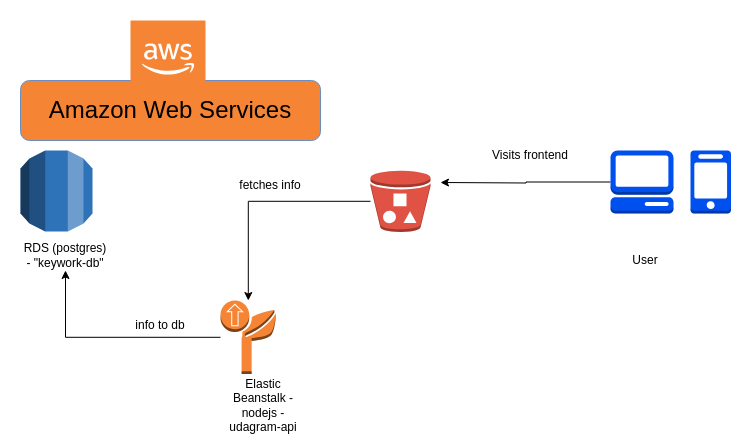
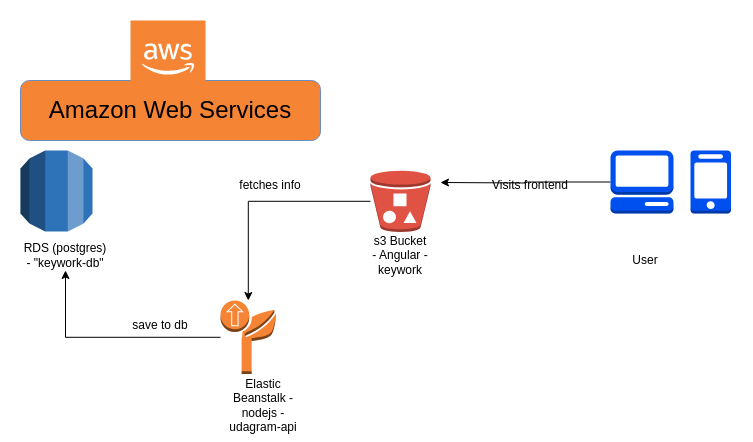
node "Visits frontend": moved (531, 156) -> (531, 186)
node "s3 Bucket - Angular - keywork": added
node "info to db": label "info to db" -> "save to db"
